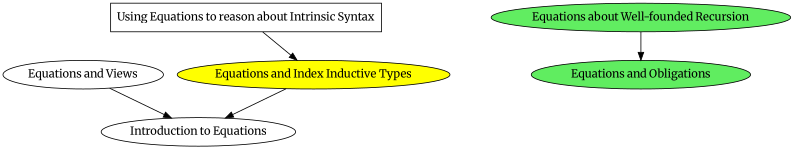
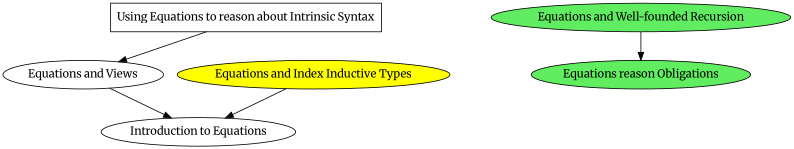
node "Equations about Well-founded Recursion": label "Equations about Well-founded Recursion" -> "Equations and Well-founded Recursion"
edge "Using Equations to reason about Intrinsic Syntax" -> "Equations and Index Inductive Types": now "Using Equations to reason about Intrinsic Syntax" -> "Equations and Views"
node "Equations and Obligations": label "Equations and Obligations" -> "Equations reason Obligations"
